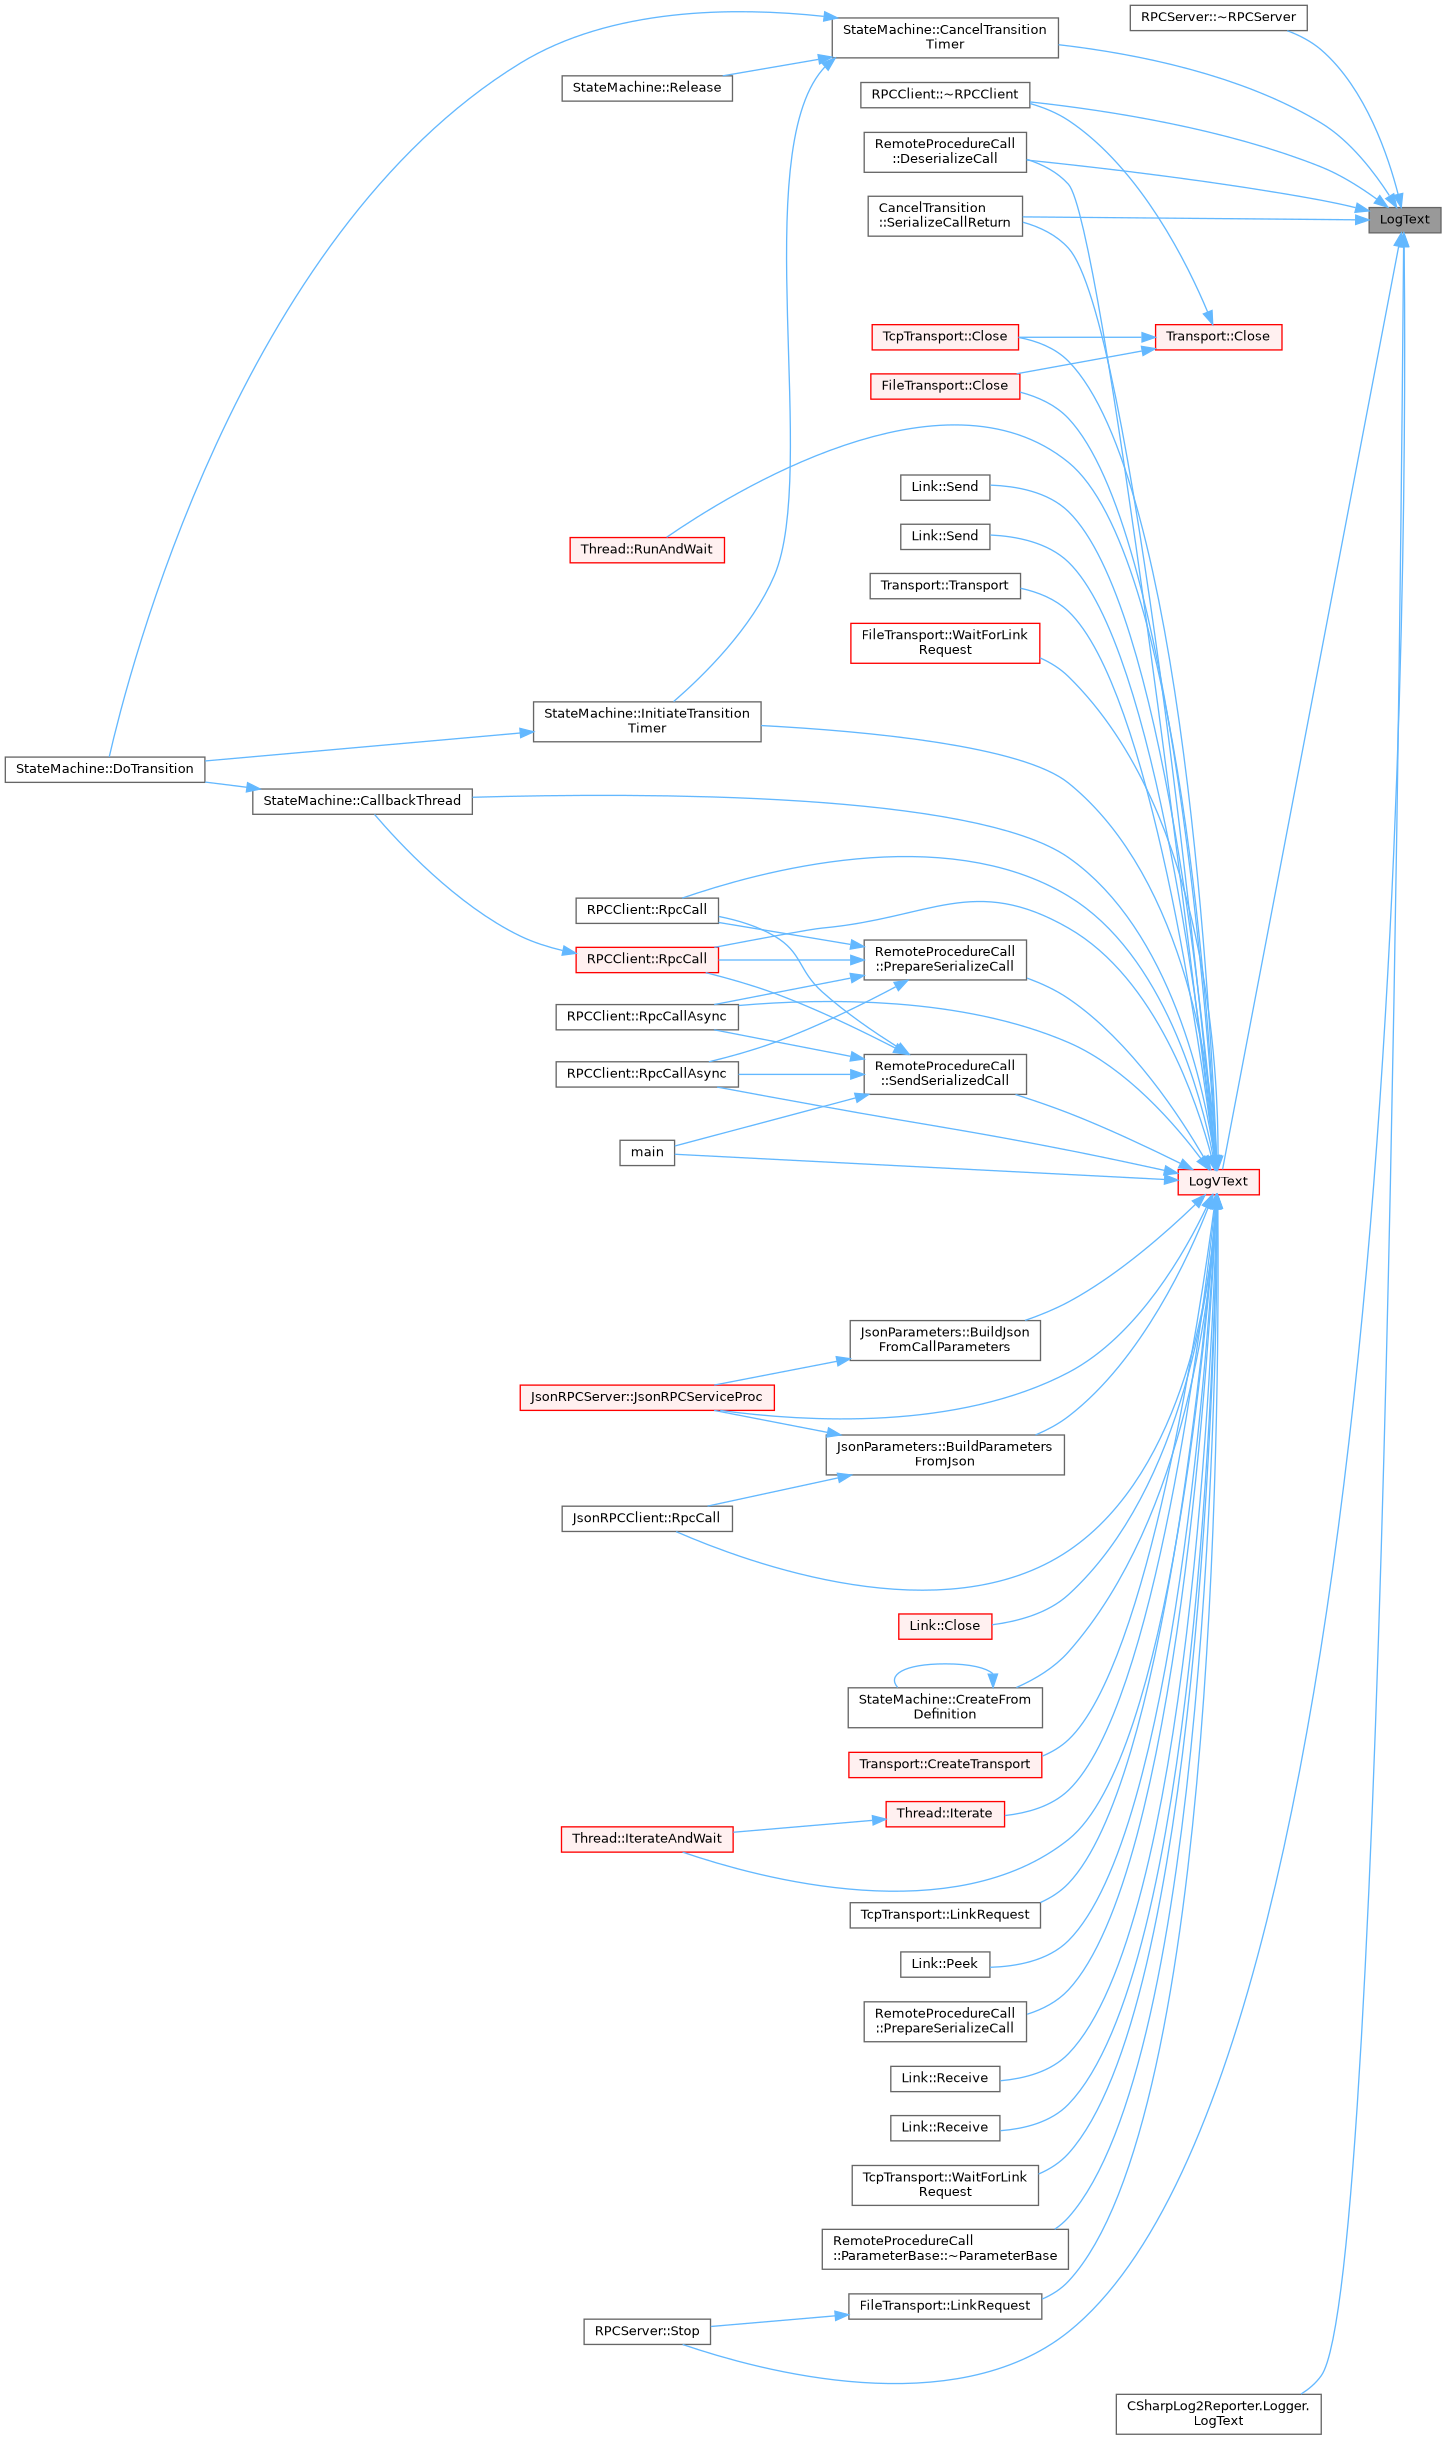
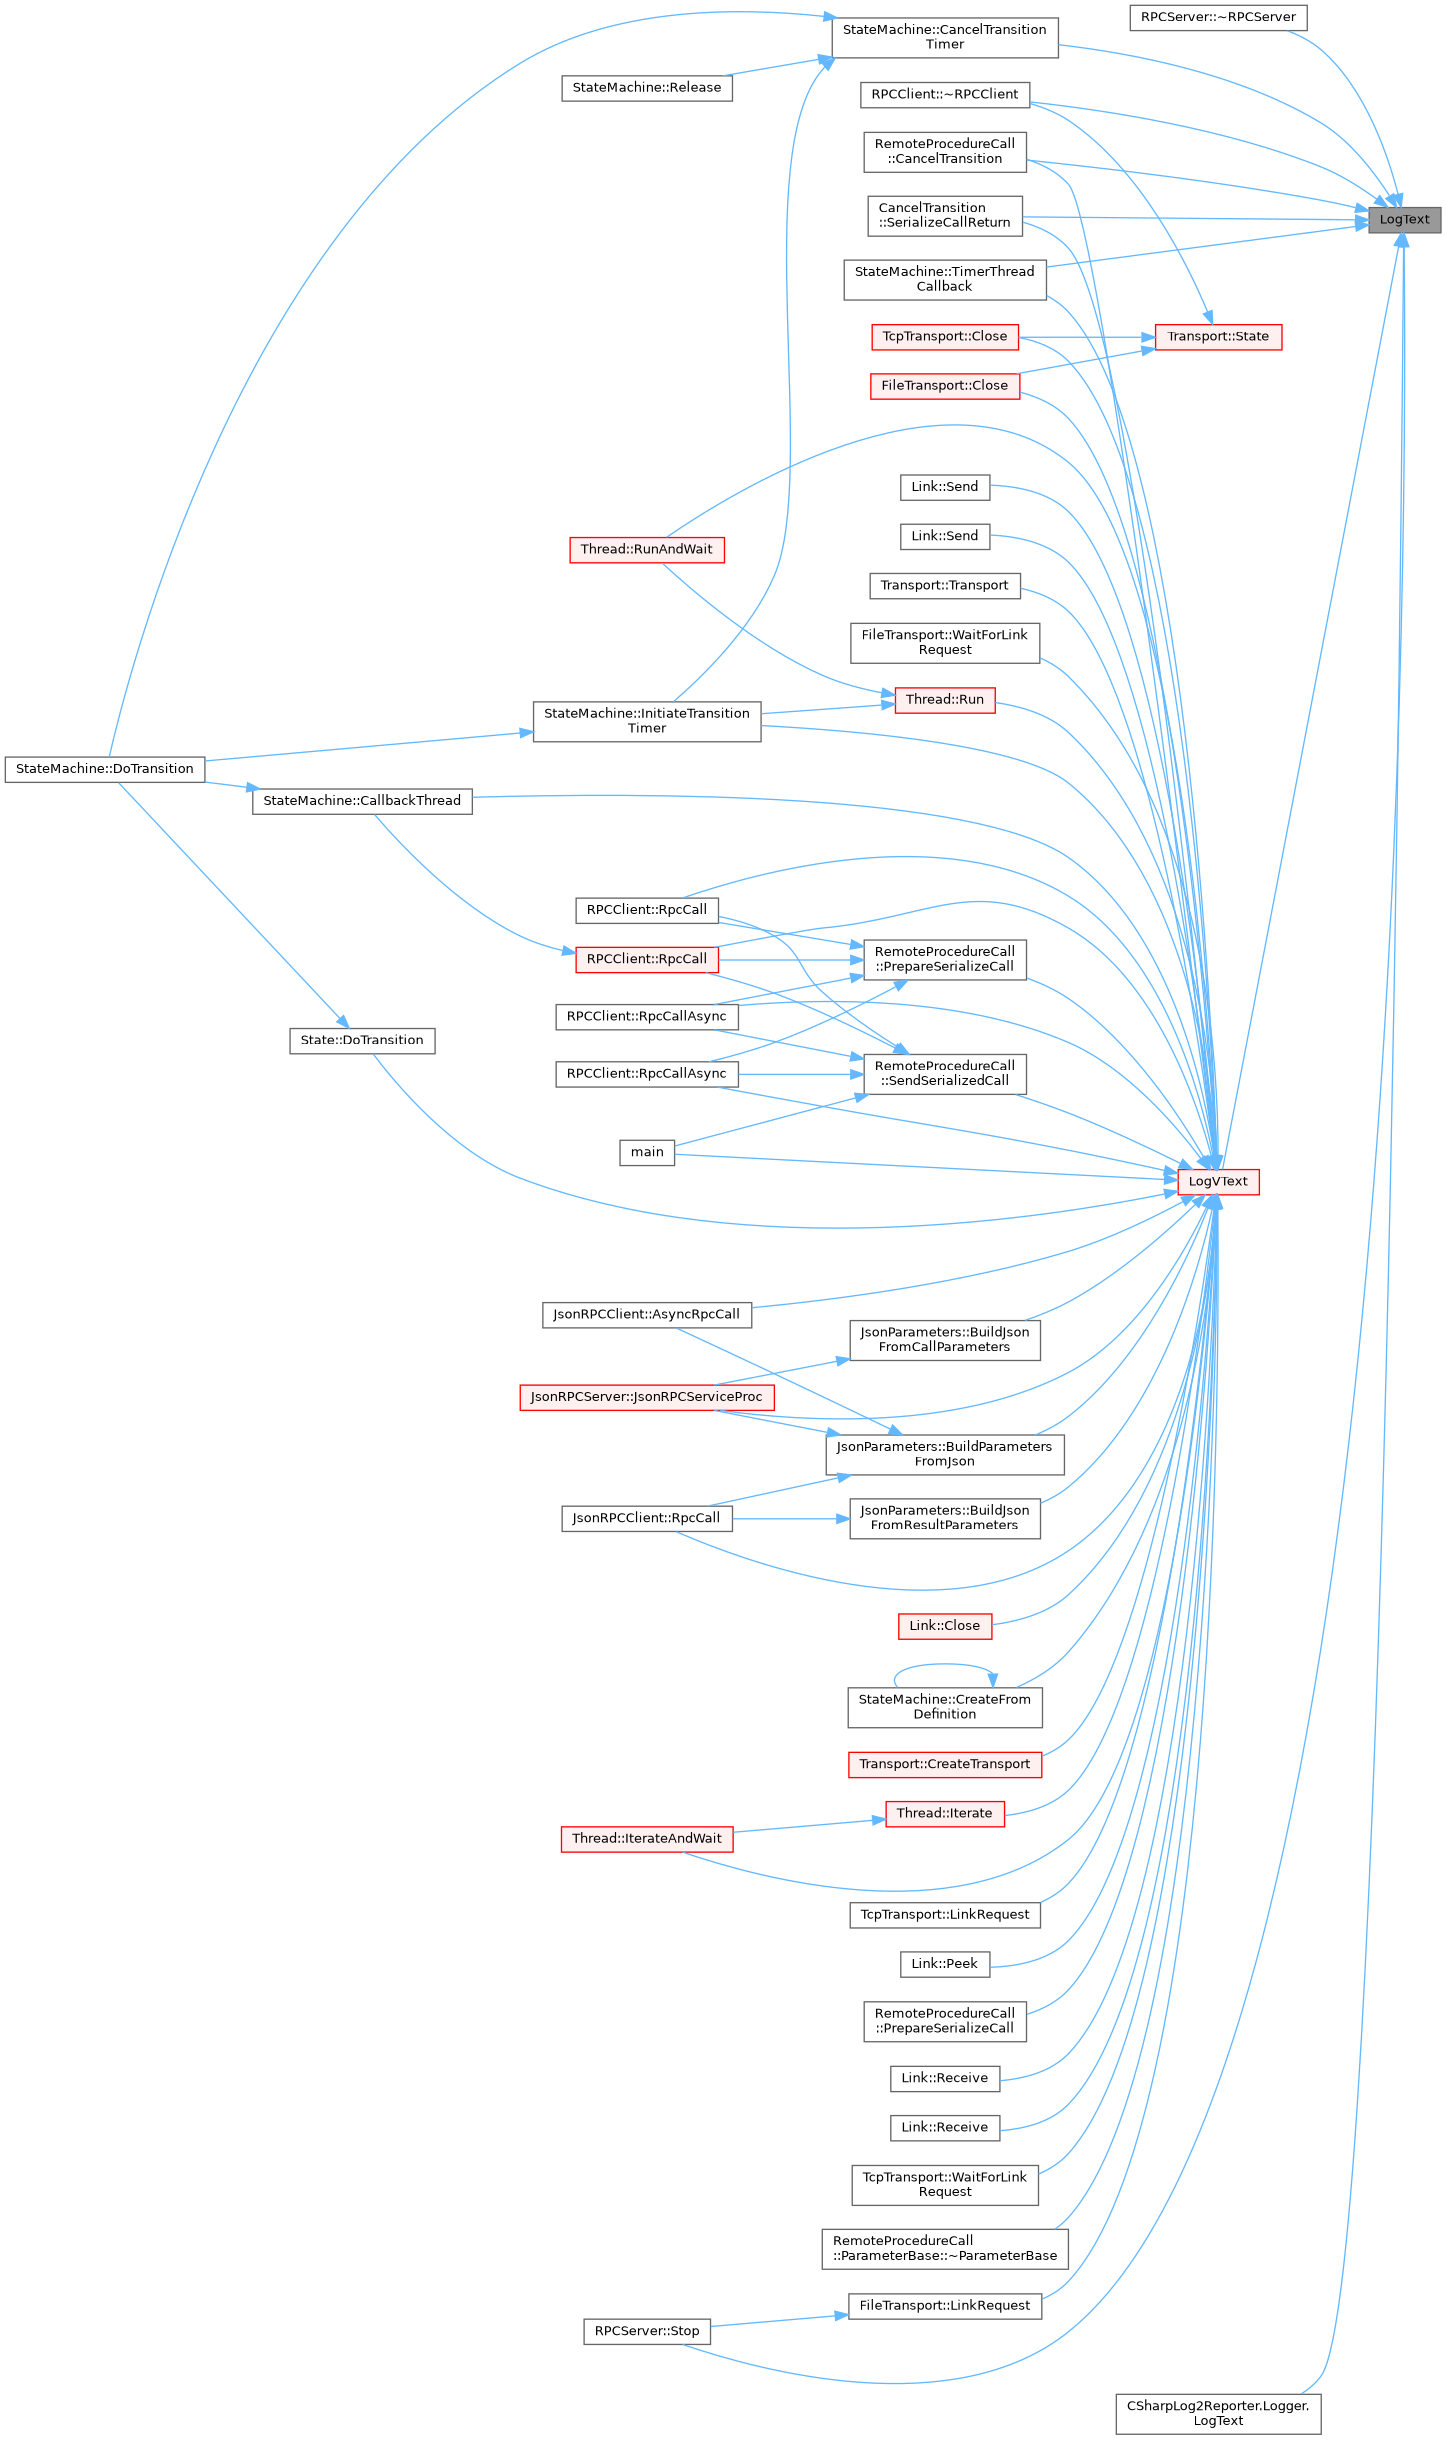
node "RemoteProcedureCall ::DeserializeCall": label "RemoteProcedureCall ::DeserializeCall" -> "RemoteProcedureCall ::CancelTransition"
node "StateMachine::TimerThread Callback": added
node "Transport::Close": label "Transport::Close" -> "Transport::State"
node "FileTransport::WaitForLink Request": color red -> grey40
node "Thread::Run": added
node "State::DoTransition": added
node "JsonRPCClient::AsyncRpcCall": added
node "JsonParameters::BuildJson FromResultParameters": added
